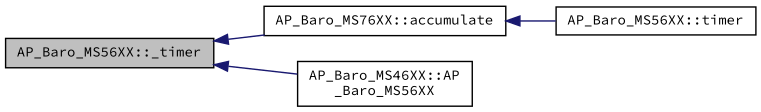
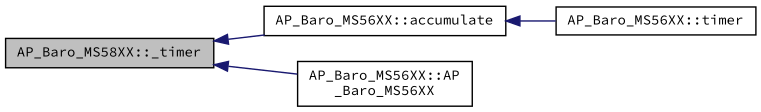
node "AP_Baro_MS76XX::accumulate": label "AP_Baro_MS76XX::accumulate" -> "AP_Baro_MS56XX::accumulate"
node "AP_Baro_MS56XX::_timer": label "AP_Baro_MS56XX::_timer" -> "AP_Baro_MS58XX::_timer"
node "AP_Baro_MS46XX::AP _Baro_MS56XX": label "AP_Baro_MS46XX::AP _Baro_MS56XX" -> "AP_Baro_MS56XX::AP _Baro_MS56XX"
